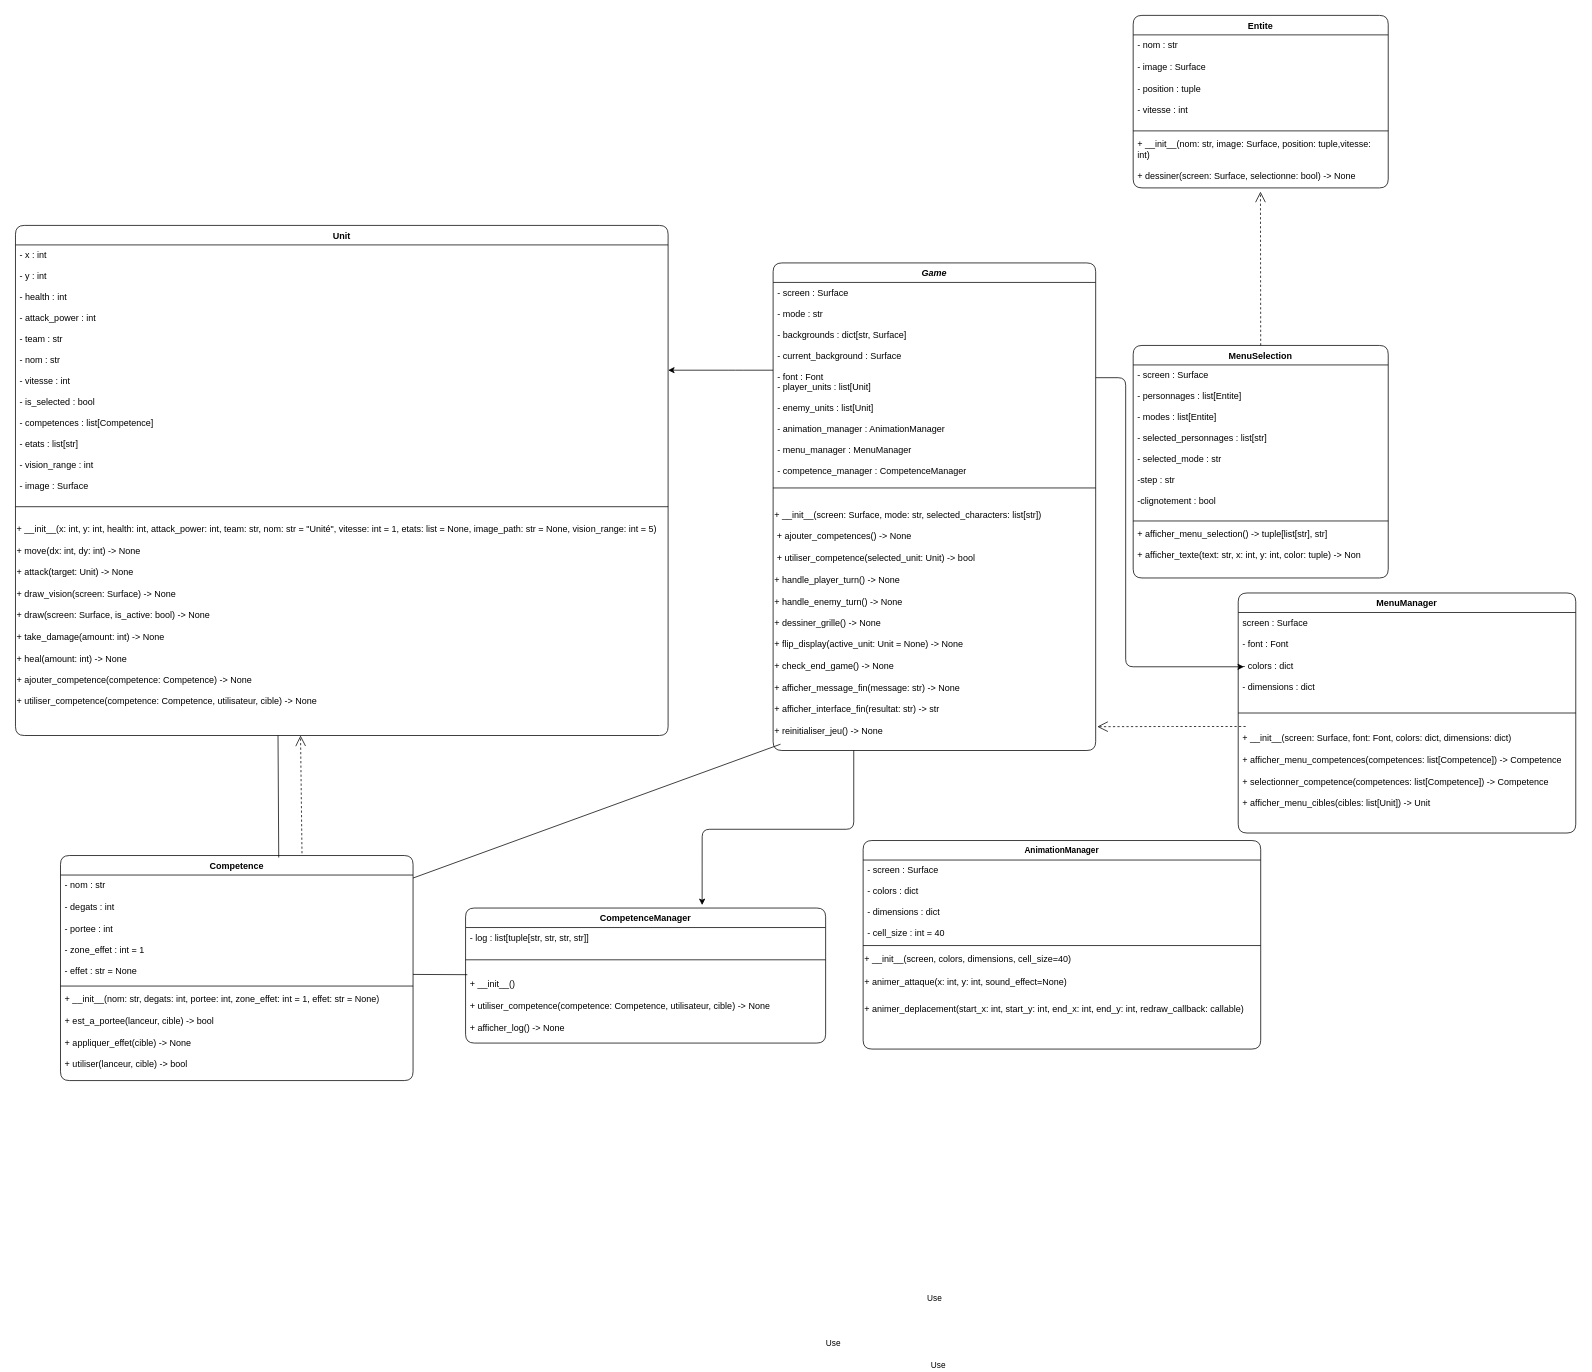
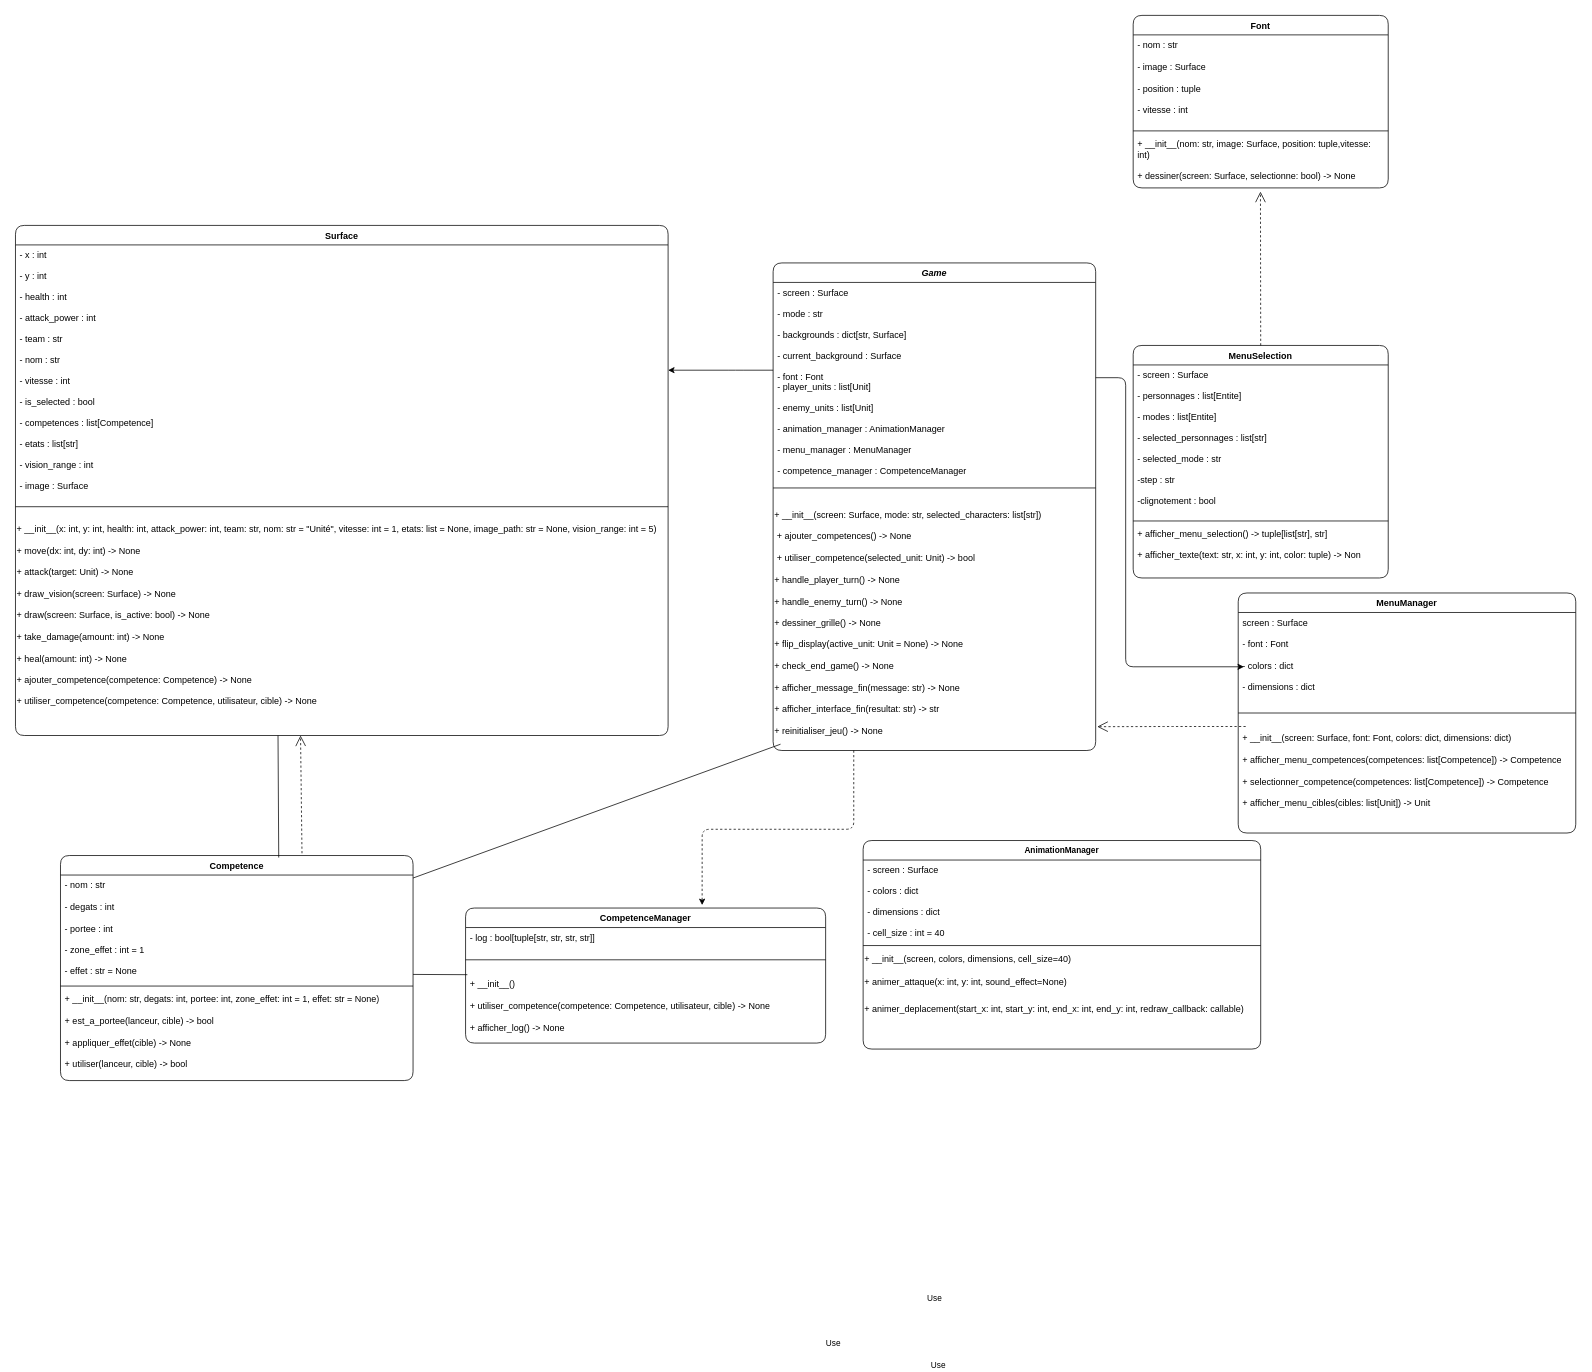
node "Entite": label "Entite" -> "Font"
node "Unit": label "Unit" -> "Surface"
edge "Game" -> "CompetenceManager": style solid -> dashed
node "- log : list[tuple[str, str, str, str]]": label "- log : list[tuple[str, str, str, str]]" -> "- log : bool[tuple[str, str, str, str]]"
